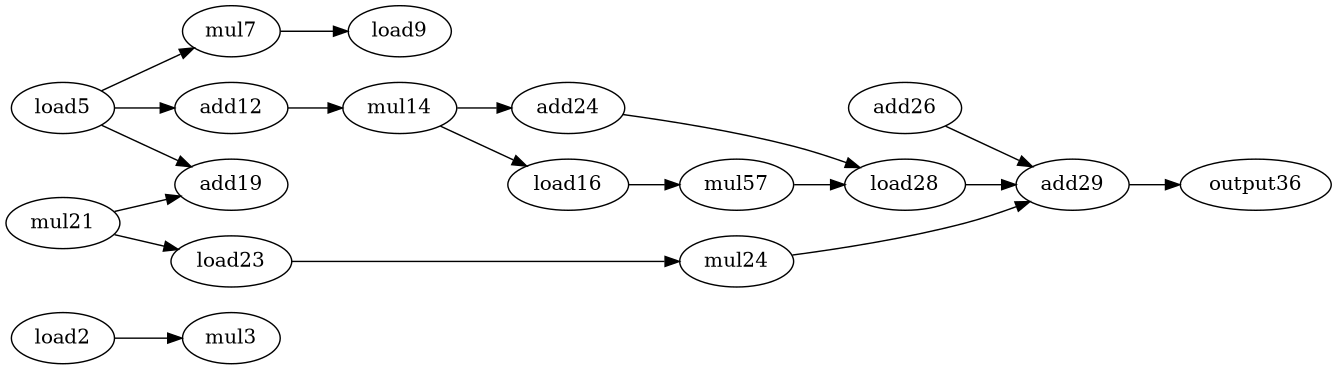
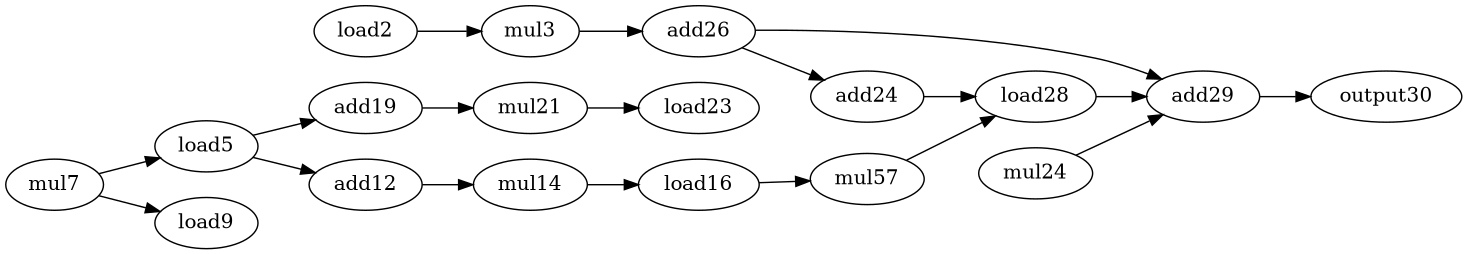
edge "mul3" -> "add26": added
edge "load5" -> "mul7": reversed
edge "mul14" -> "add24": now "add26" -> "add24"
node "output36": label "output36" -> "output30"
edge "mul21" -> "add19": reversed
edge "load23" -> "mul24": removed
